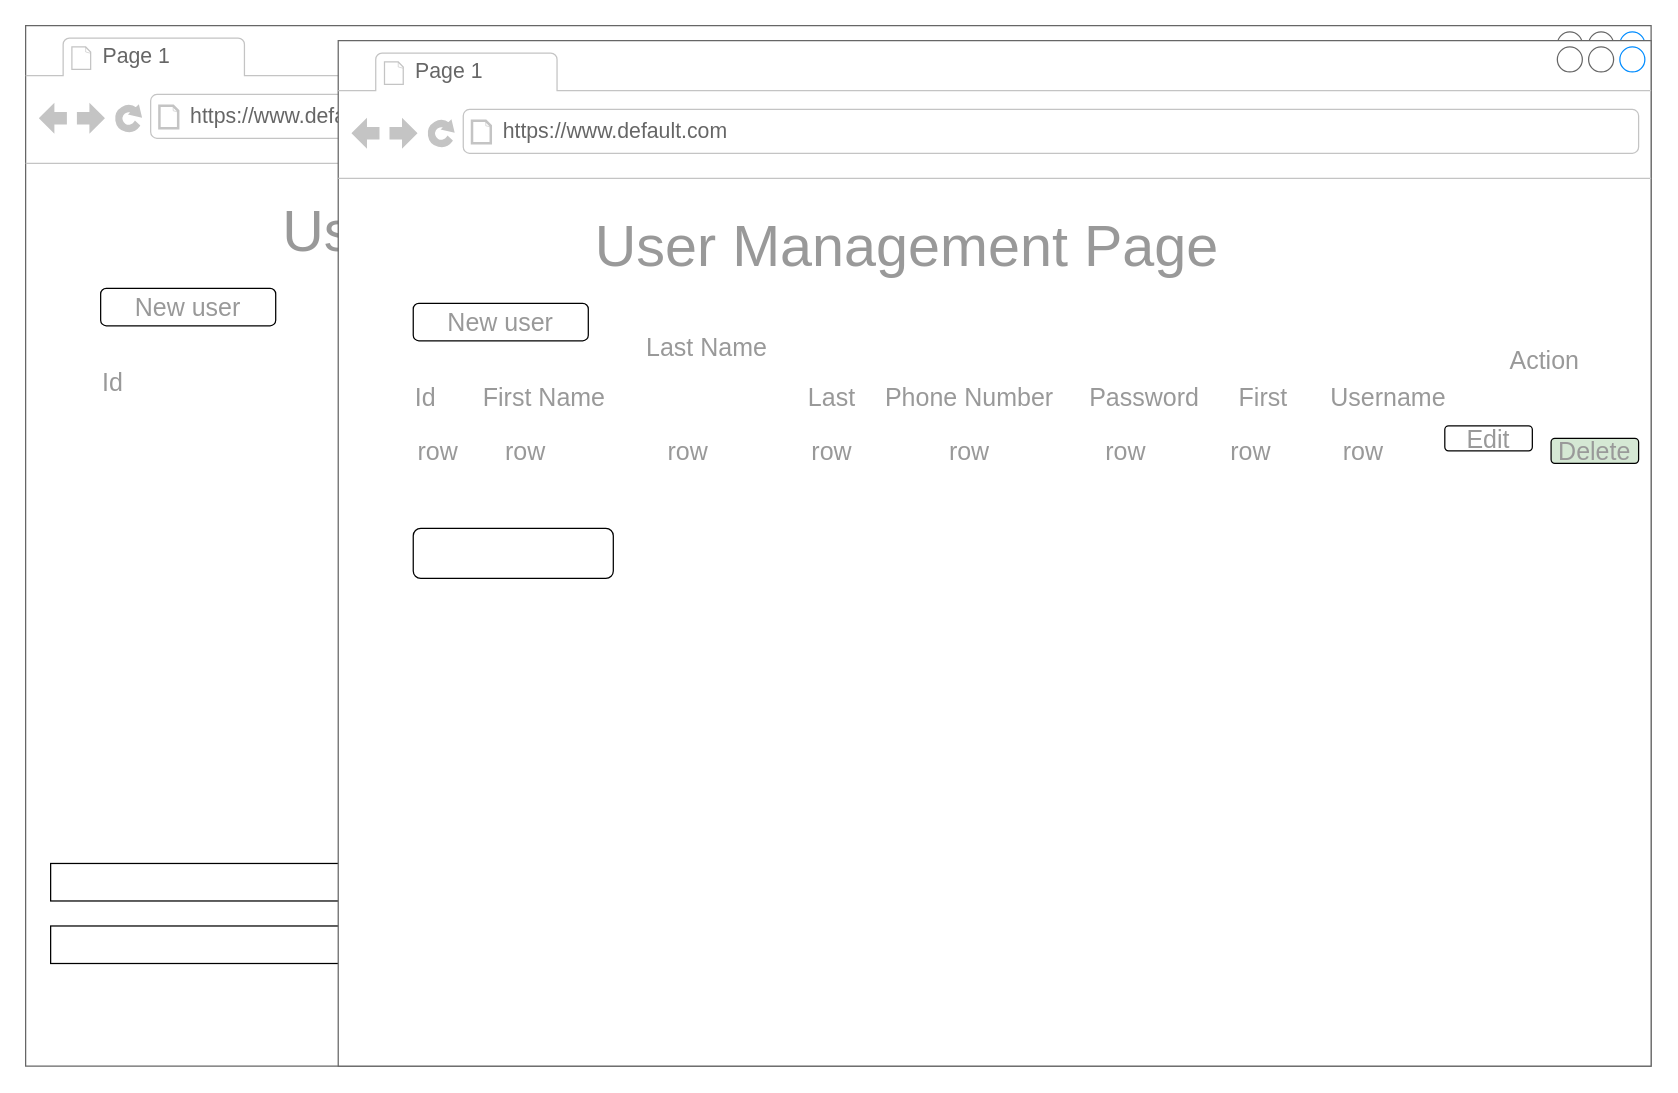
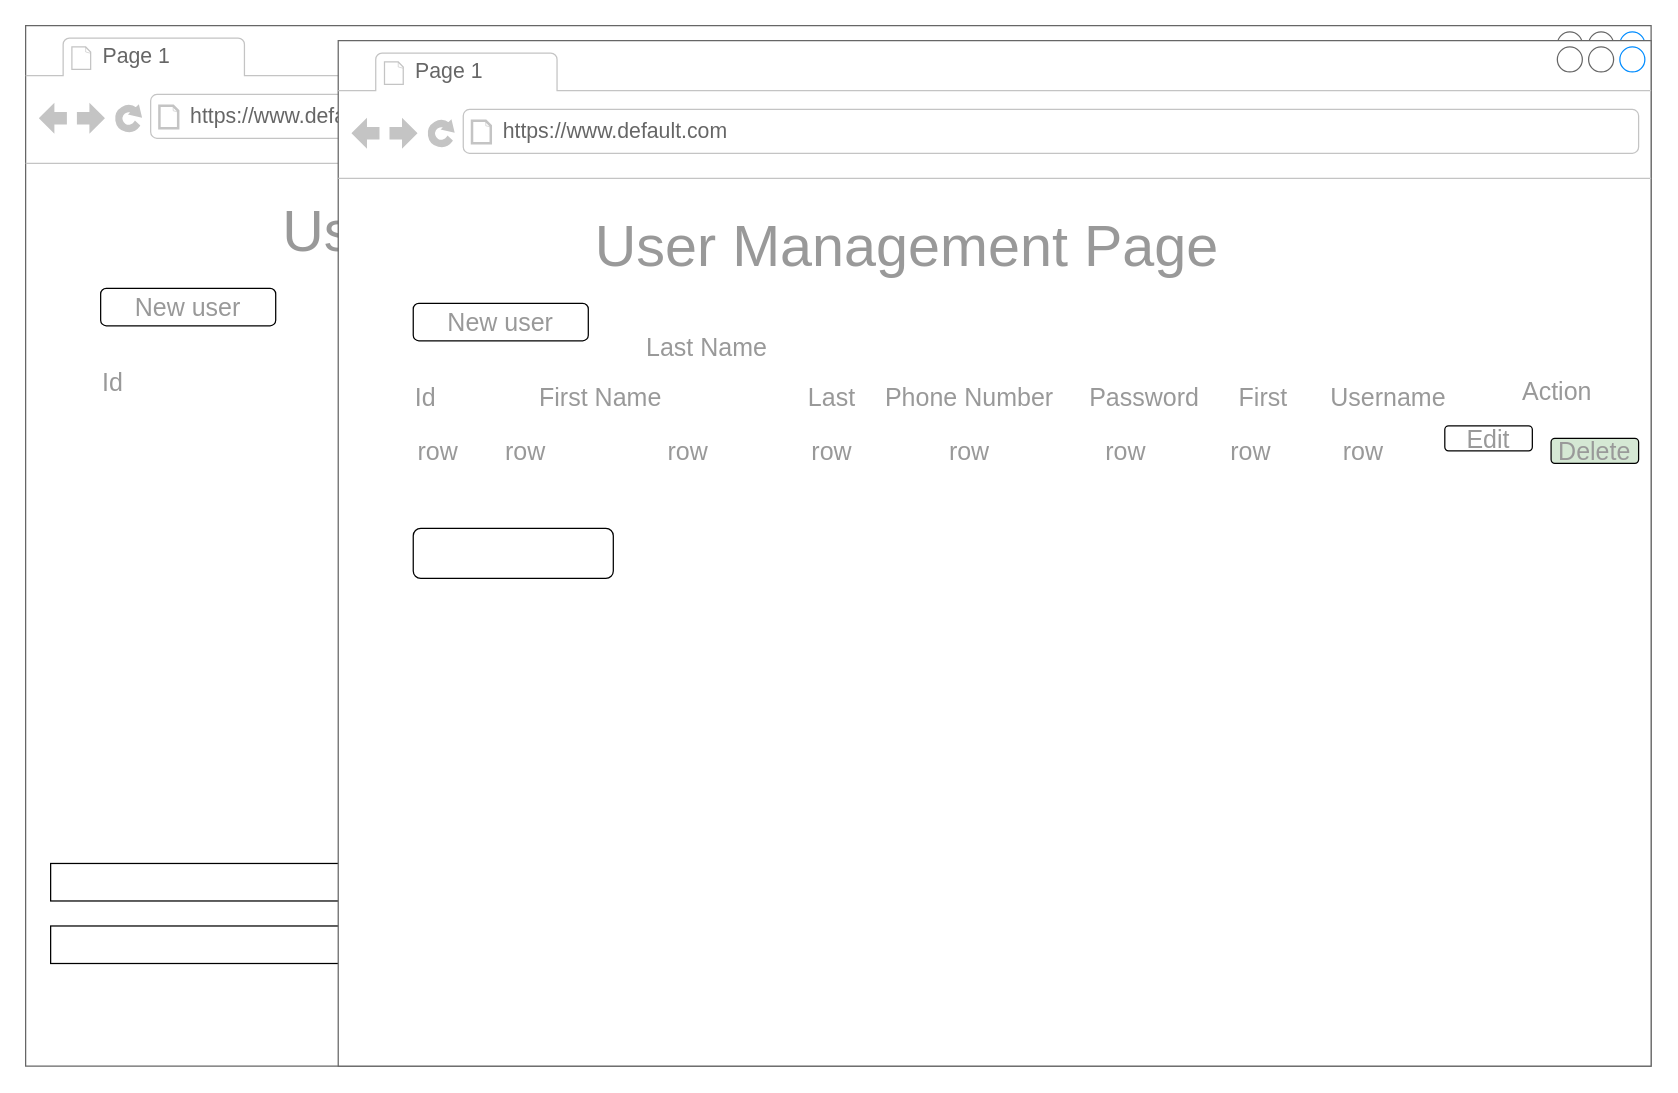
node "Action": moved (1544, 359) -> (1557, 391)
node "First Name": moved (544, 397) -> (601, 397)
